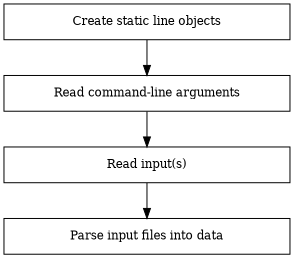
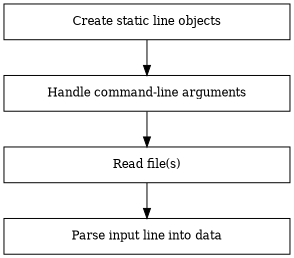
node "Read command-line arguments": label "Read command-line arguments" -> "Handle command-line arguments"
node "Read input(s)": label "Read input(s)" -> "Read file(s)"
node "Parse input files into data": label "Parse input files into data" -> "Parse input line into data"
